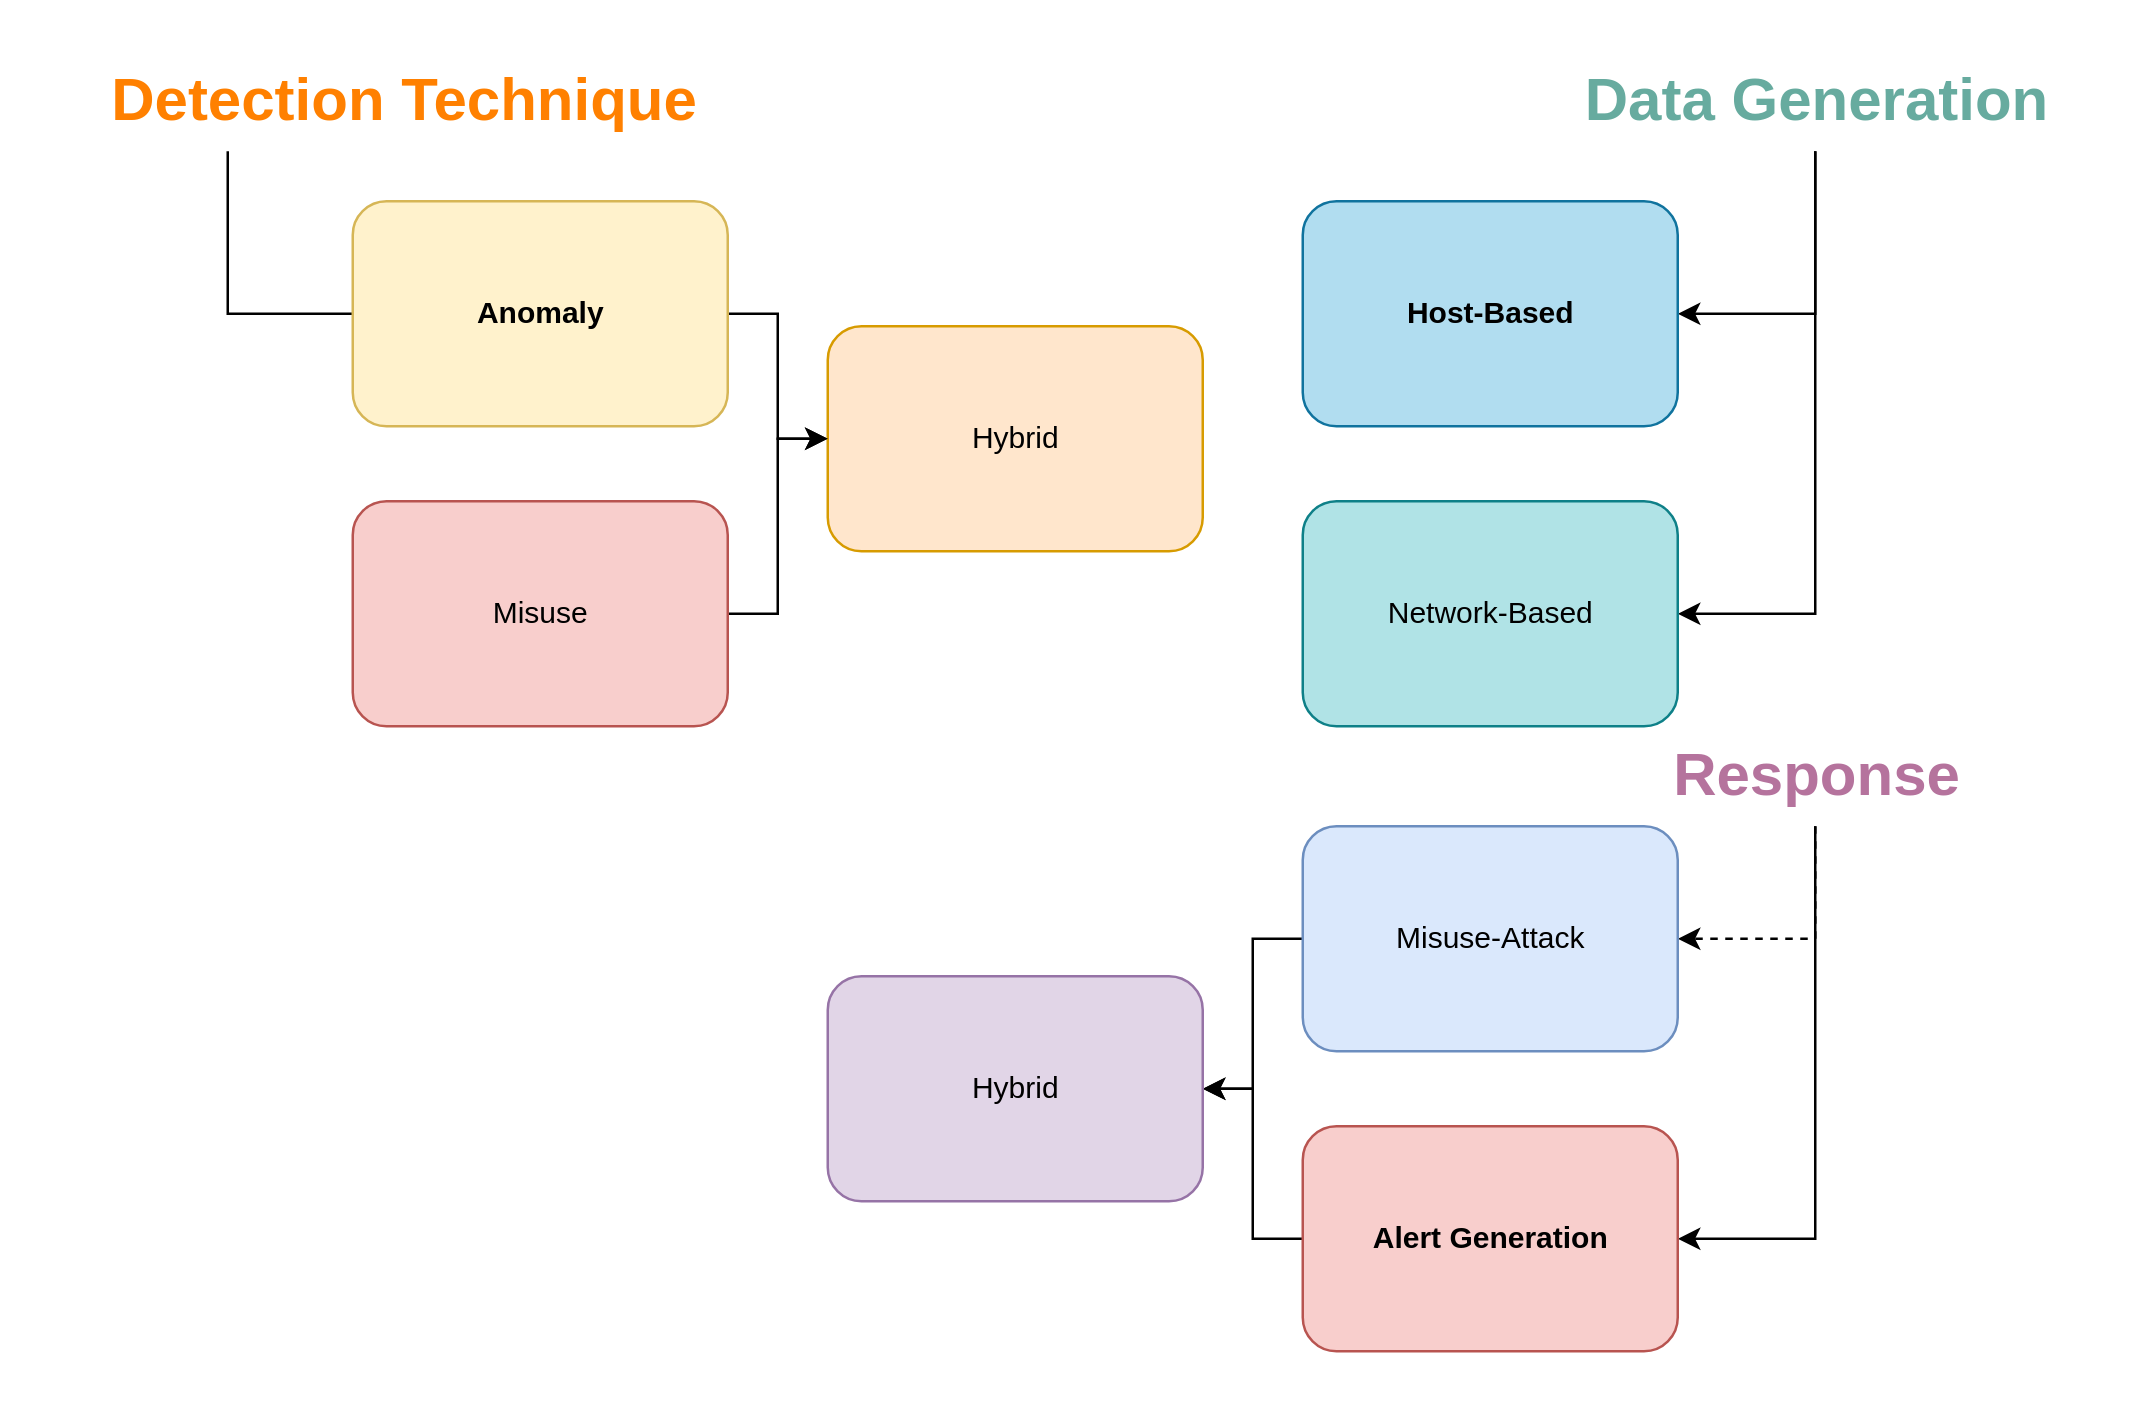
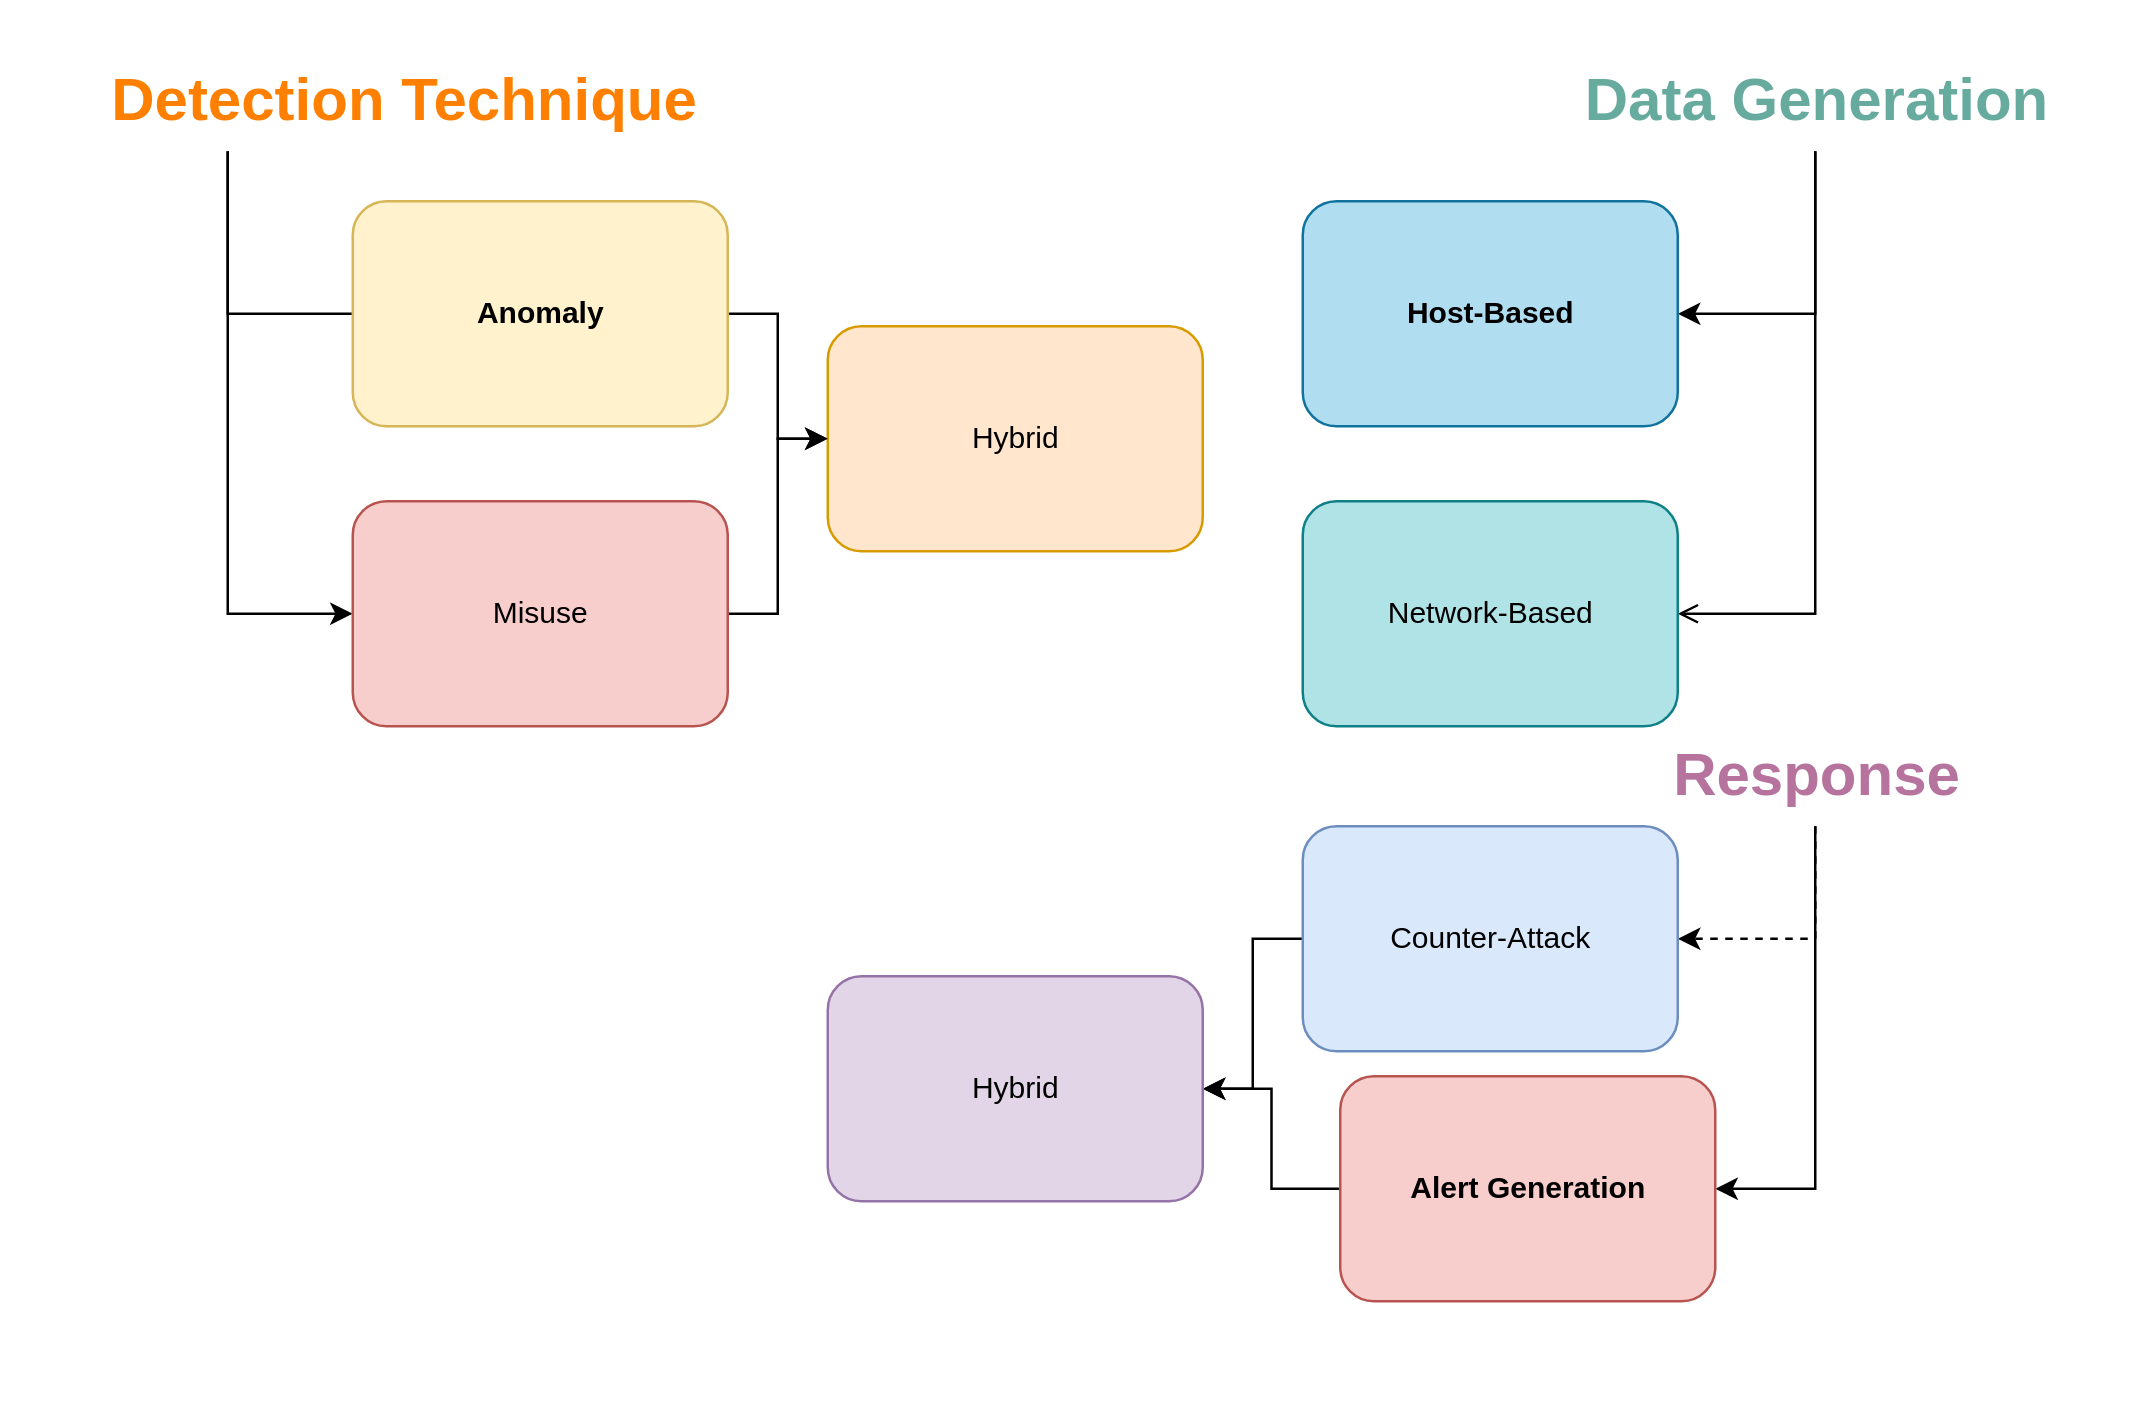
edge "Detection Technique" -> "Misuse": added
edge "Data Generation" -> "Network-Based": arrowhead classic -> open
node "Misuse-Attack": label "Misuse-Attack" -> "Counter-Attack"
node "Alert Generation": moved (1490, 1239) -> (1528, 1189)
